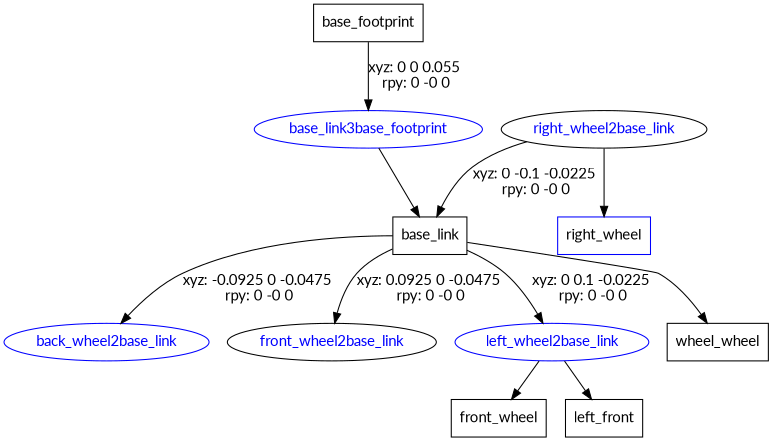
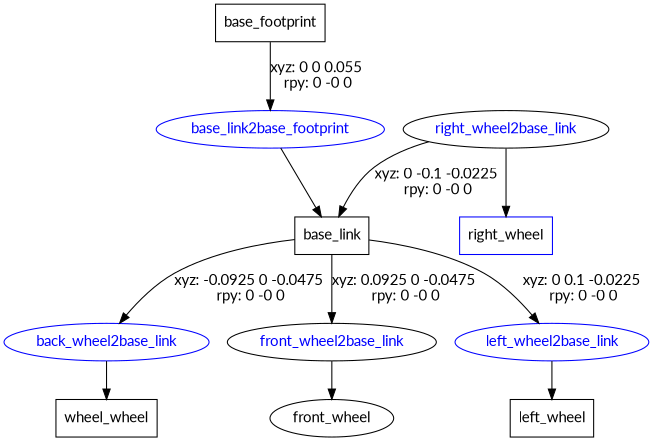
node "base_link3base_footprint": label "base_link3base_footprint" -> "base_link2base_footprint"
edge "base_link" -> "wheel_wheel": now "back_wheel2base_link" -> "wheel_wheel"
edge "left_wheel2base_link" -> "front_wheel": now "front_wheel2base_link" -> "front_wheel"
node "front_wheel": shape box -> ellipse
node "left_front": label "left_front" -> "left_wheel"
